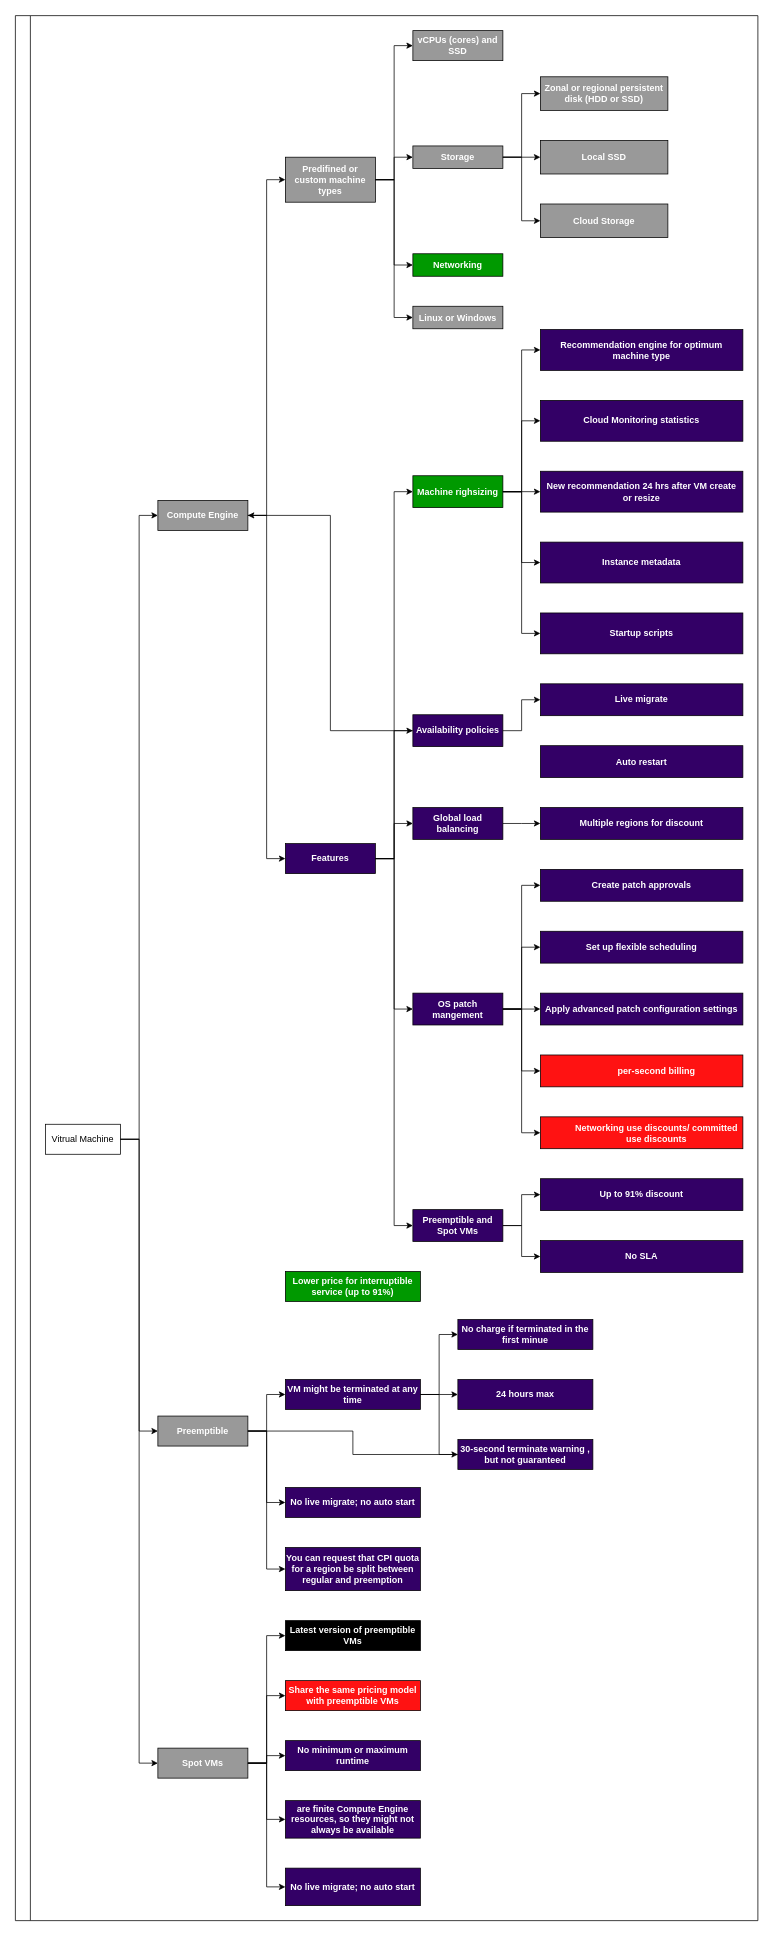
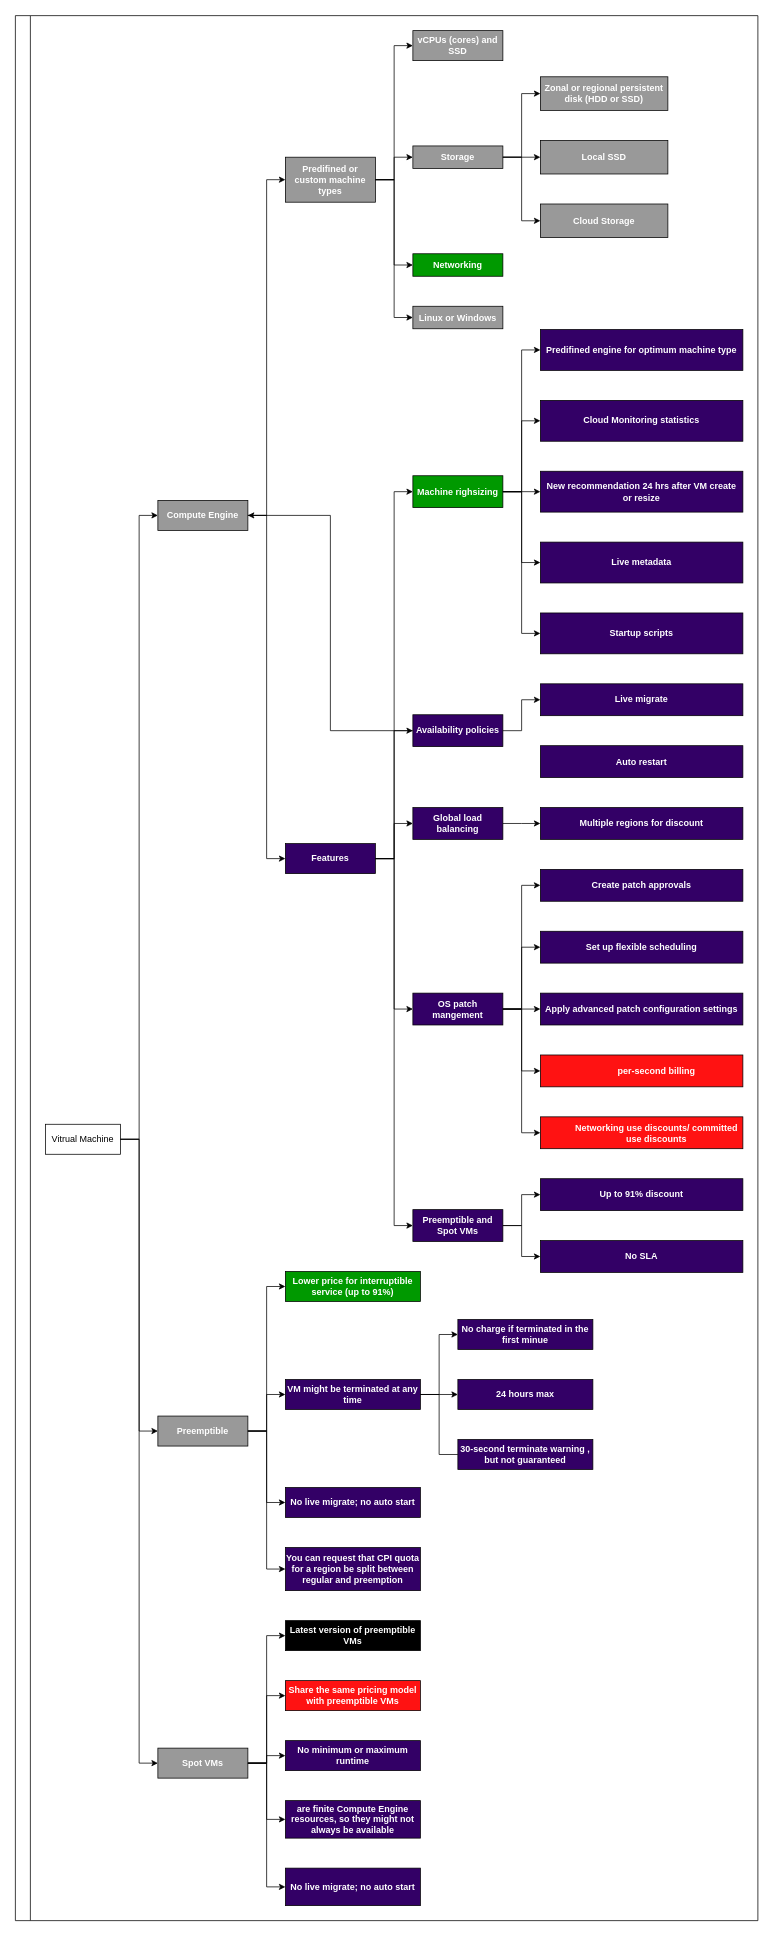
node "Recommendation engine for optimum machine type": label "Recommendation engine for optimum machine type" -> "Predifined engine for optimum machine type"
node "Instance metadata": label "Instance metadata" -> "Live metadata"
edge "Preemptible" -> "30-second terminate warning , but not guaranteed": now "Preemptible" -> "Lower price for interruptible service (up to 91%)"
